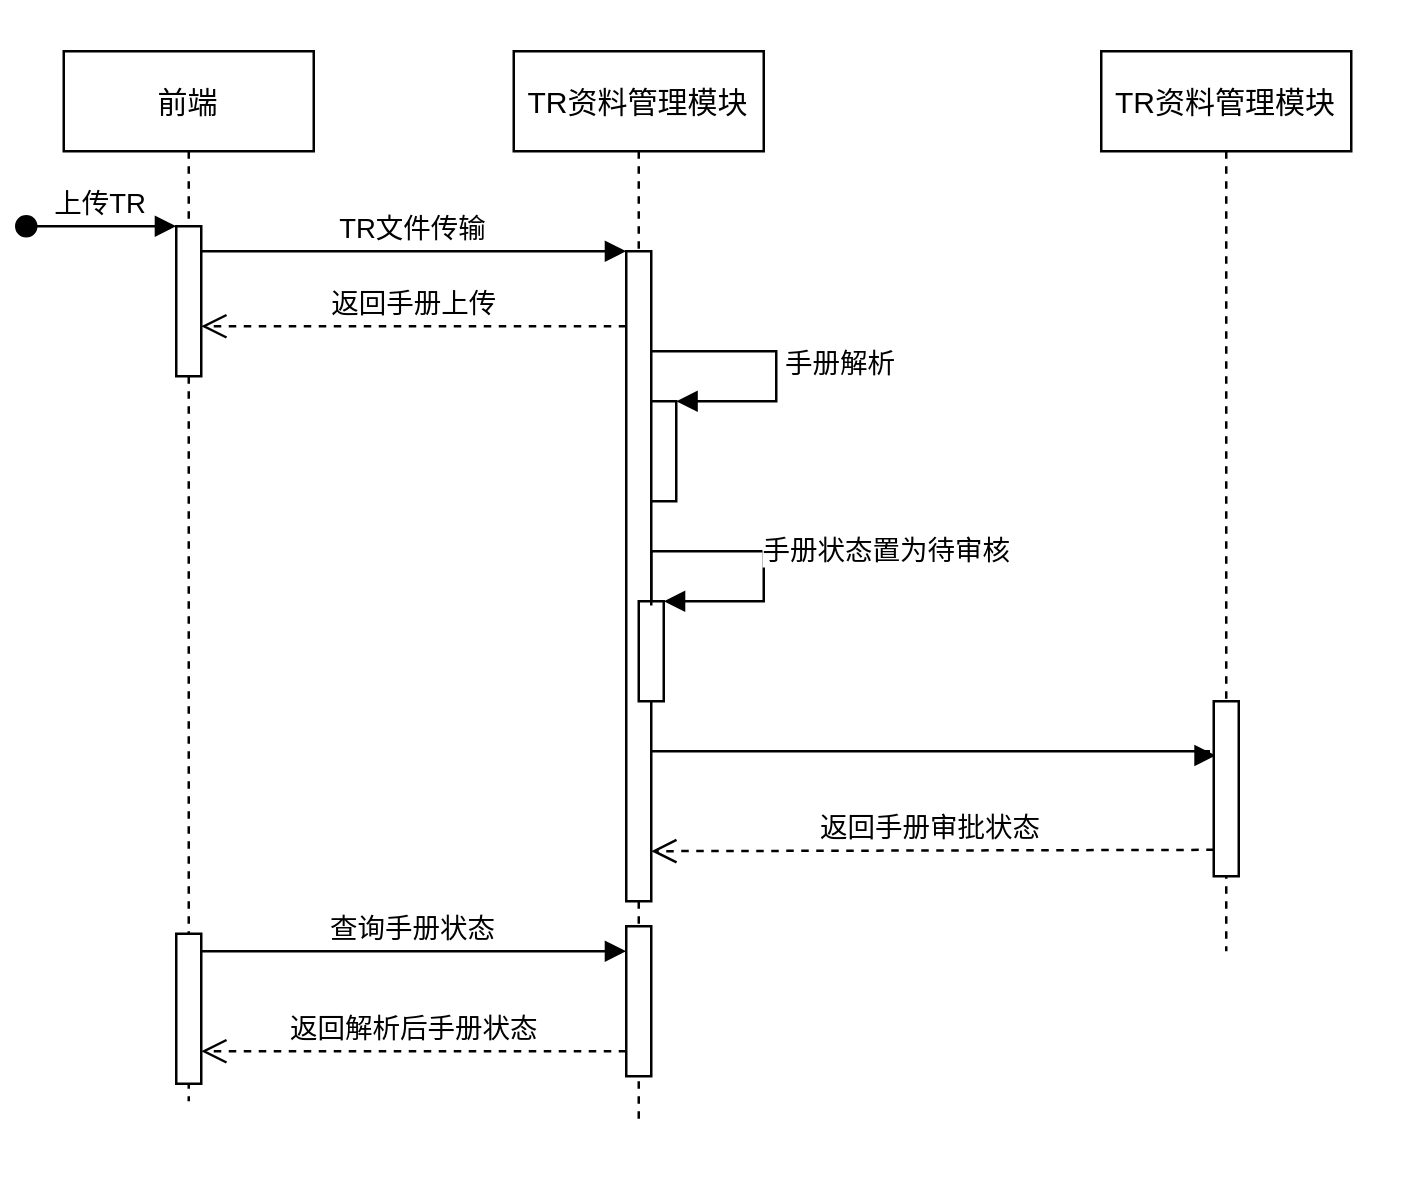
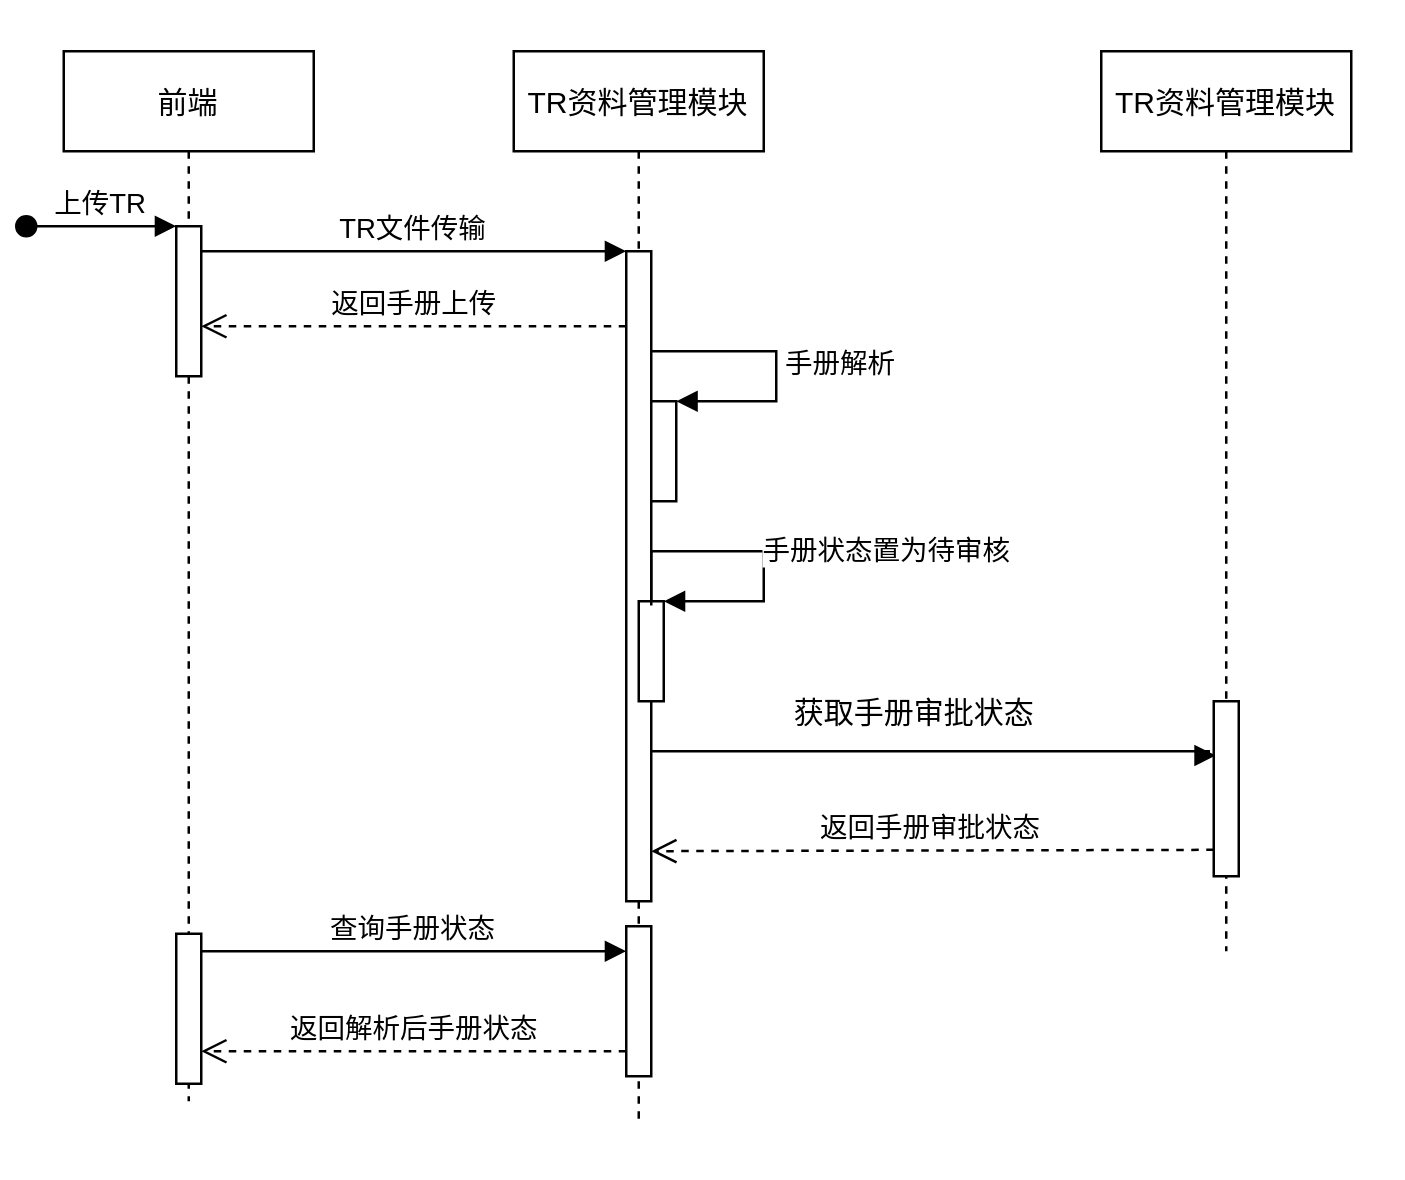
node "获取手册审批状态": added
